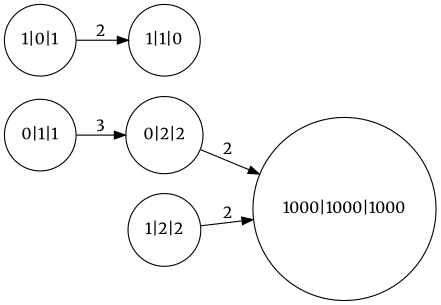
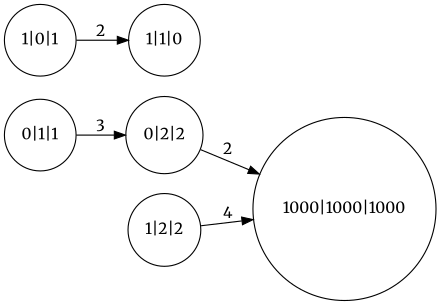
edge "1|2|2" -> "1000|1000|1000": label "2" -> "4"
